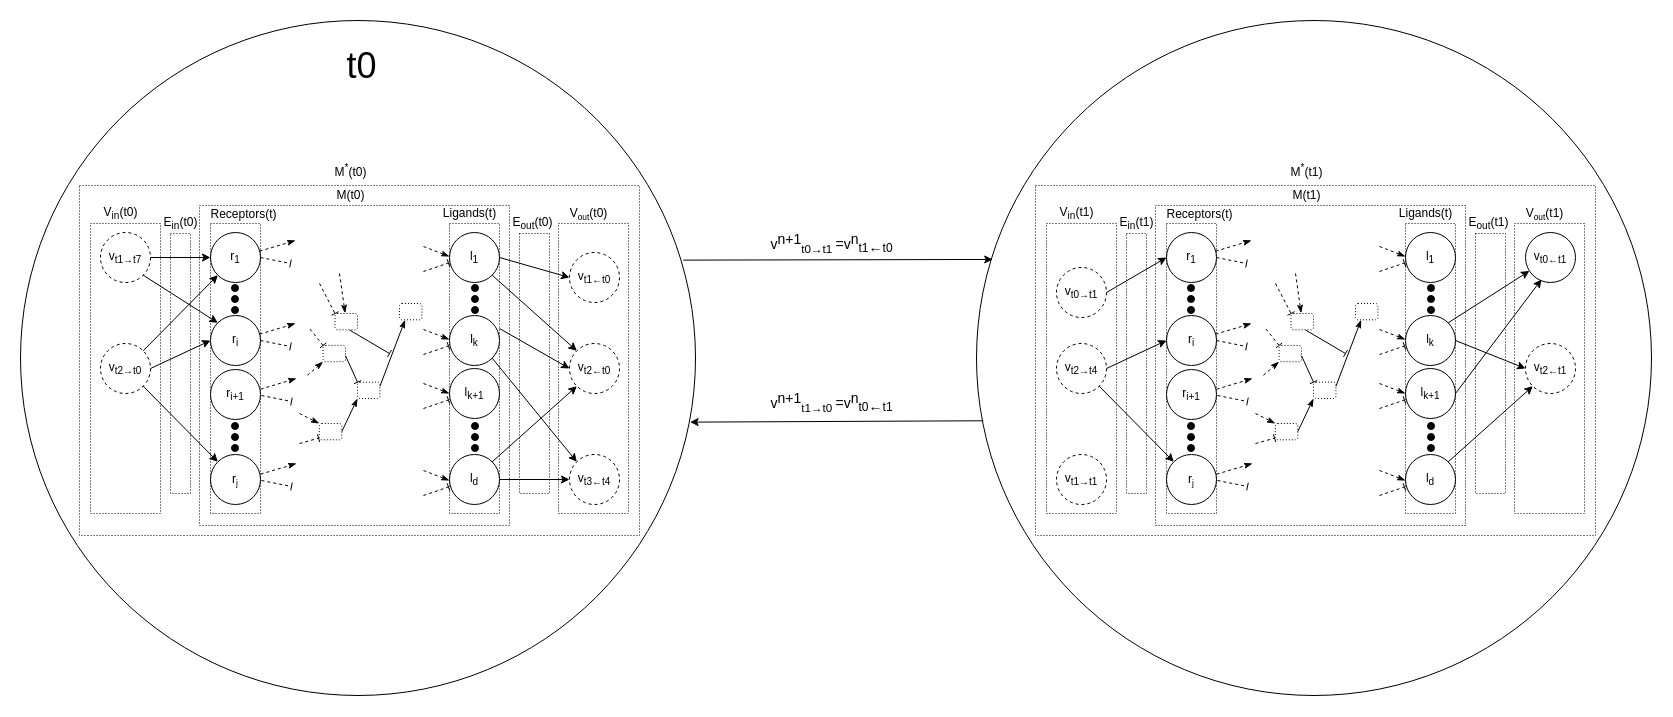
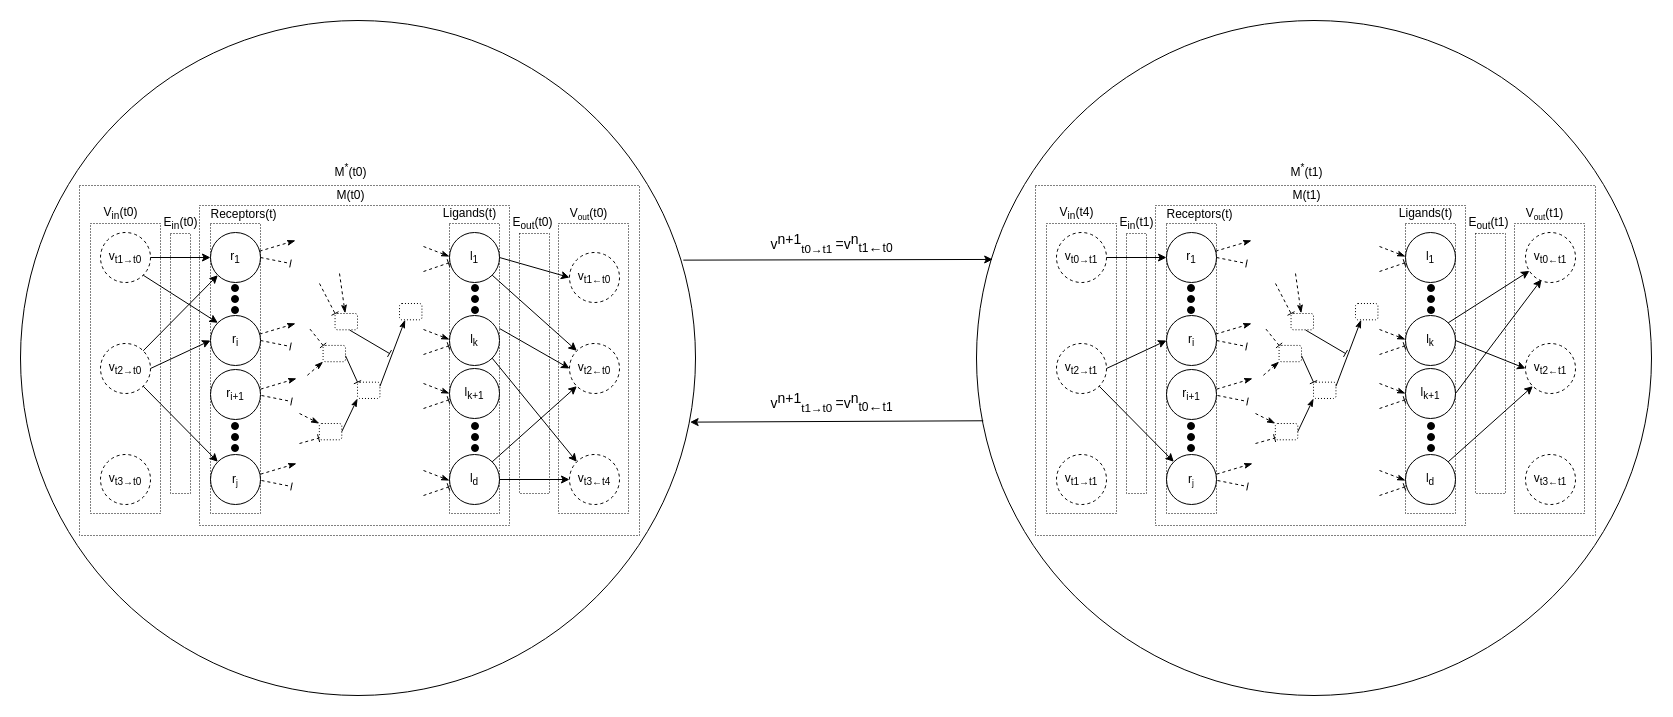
node "t0": removed
node "Vin(t1)": label "Vin(t1)" -> "Vin(t4)"
node "vt1→t7": label "vt1→t7" -> "vt1→t0"
node "vt0←t1": style solid -> dashed
node "vt0→t1": moved (1082, 293) -> (1082, 258)
node "vt2→t4": label "vt2→t4" -> "vt2→t1"
node "vt3→t0": added
node "vt3←t1": added
